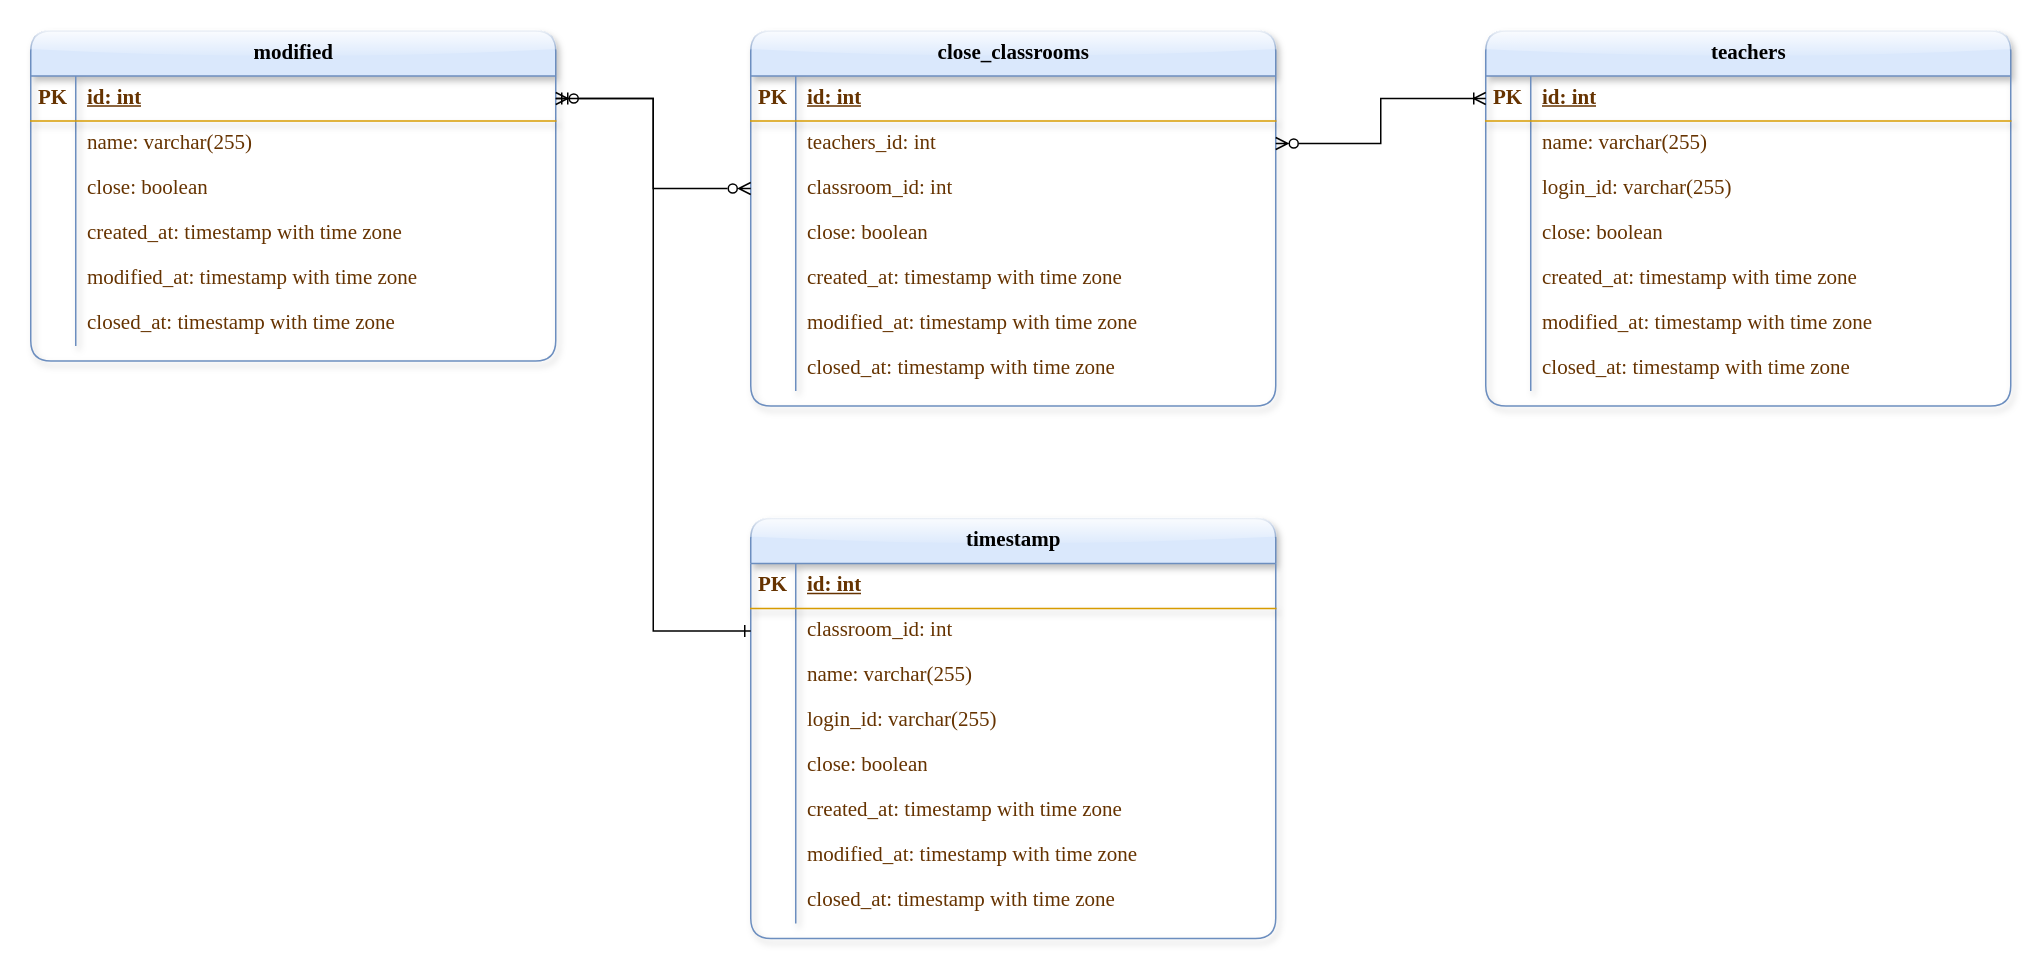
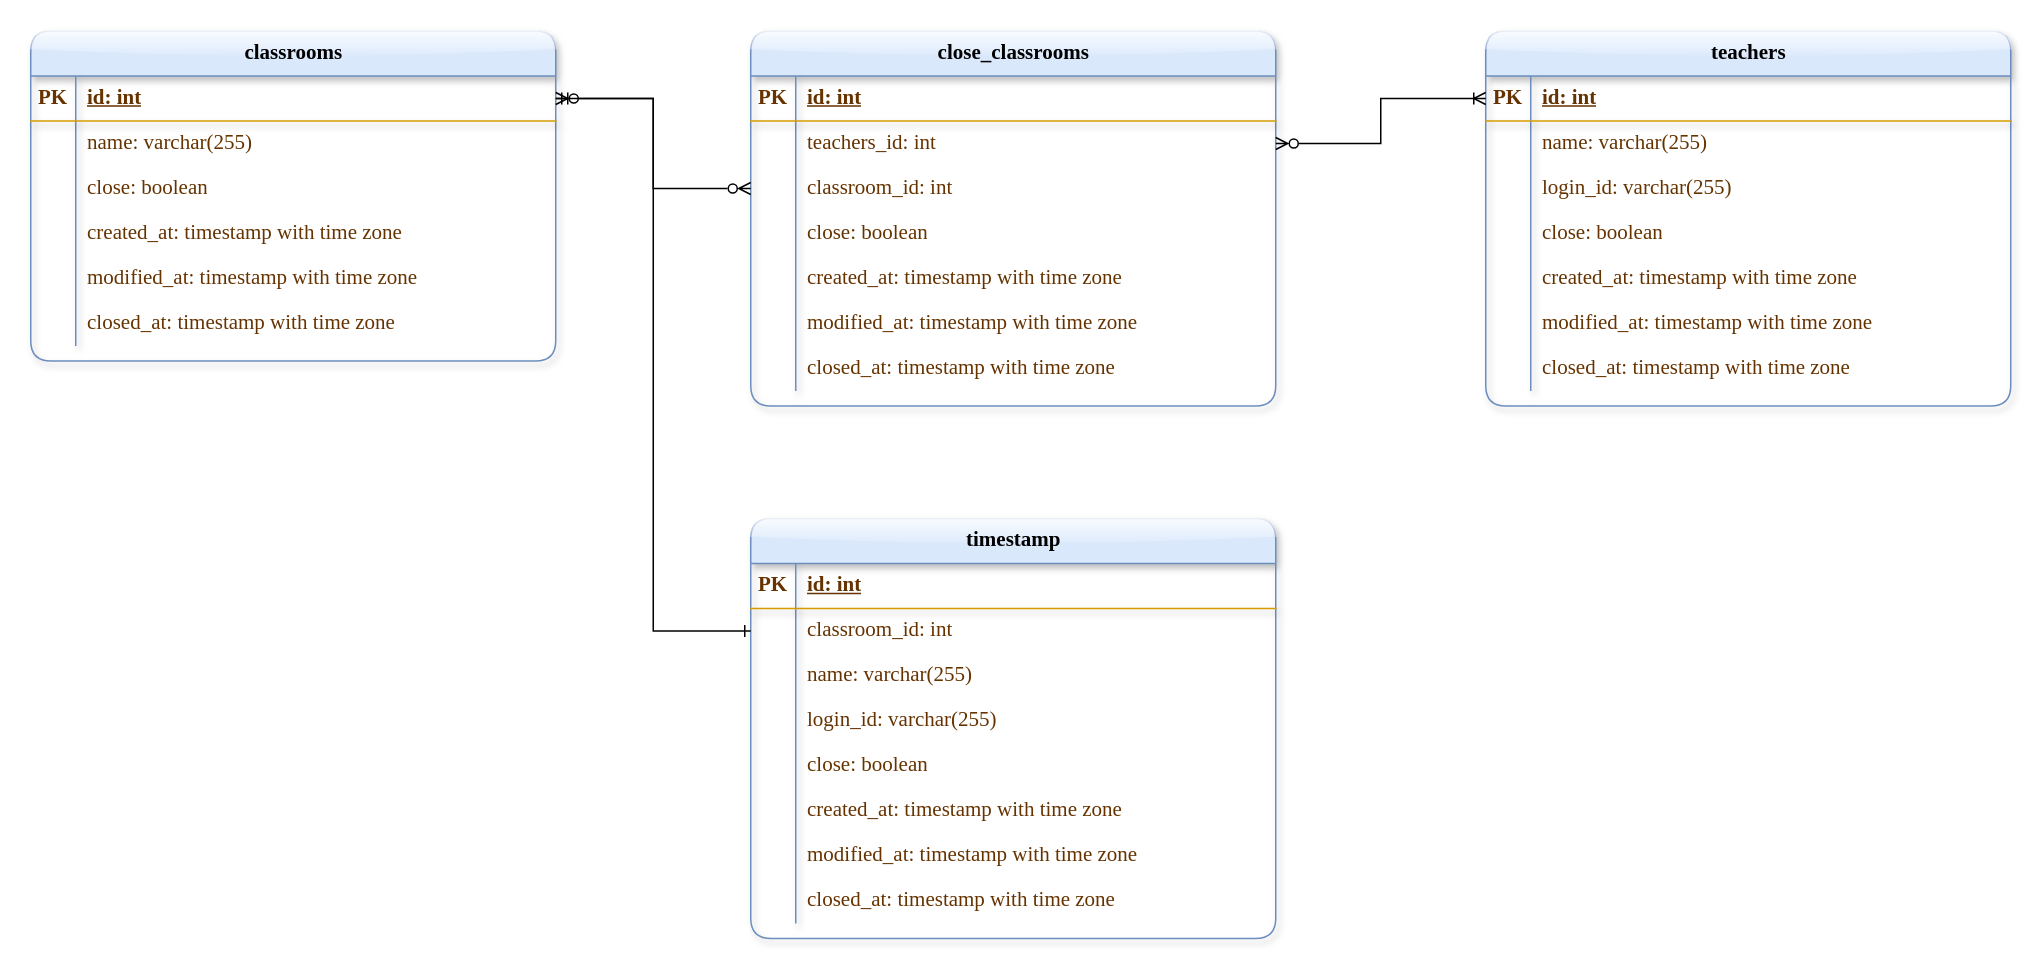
node "modified": label "modified" -> "classrooms"
